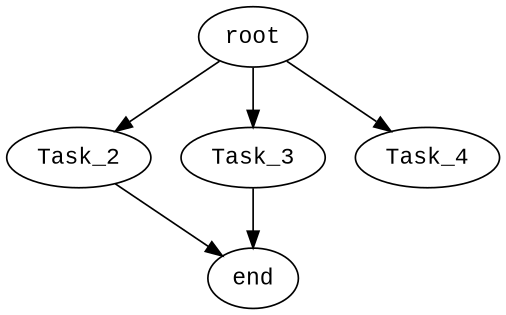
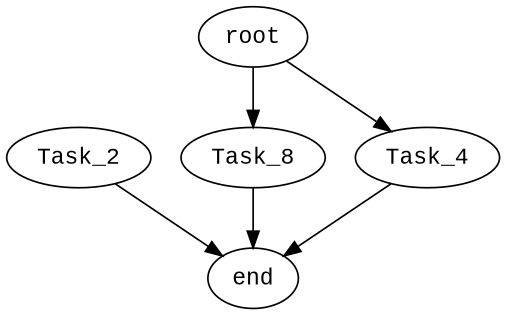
edge "root" -> "Task_2": removed
node "Task_3": label "Task_3" -> "Task_8"
edge "Task_4" -> "end": added
